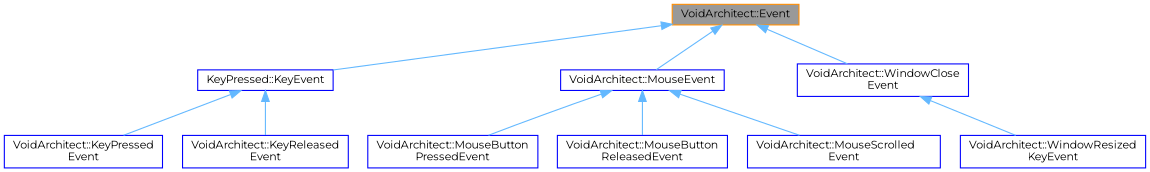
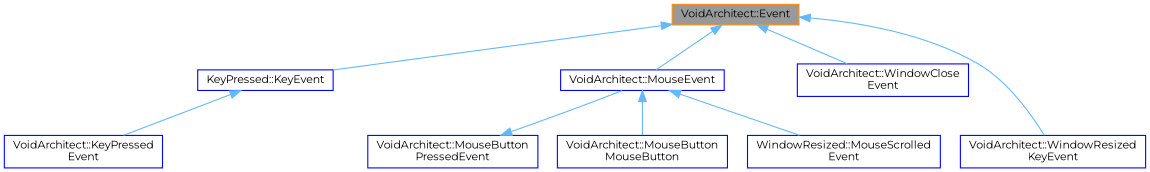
edge "VoidArchitect::MouseButton PressedEvent" -> "VoidArchitect::MouseEvent": reversed
edge "VoidArchitect::WindowResized KeyEvent" -> "VoidArchitect::WindowClose Event": now "VoidArchitect::WindowResized KeyEvent" -> "VoidArchitect::Event"
node "VoidArchitect::KeyReleased Event": removed
node "VoidArchitect::MouseButton ReleasedEvent": label "VoidArchitect::MouseButton ReleasedEvent" -> "VoidArchitect::MouseButton MouseButton"
node "VoidArchitect::MouseScrolled Event": label "VoidArchitect::MouseScrolled Event" -> "WindowResized::MouseScrolled Event"
